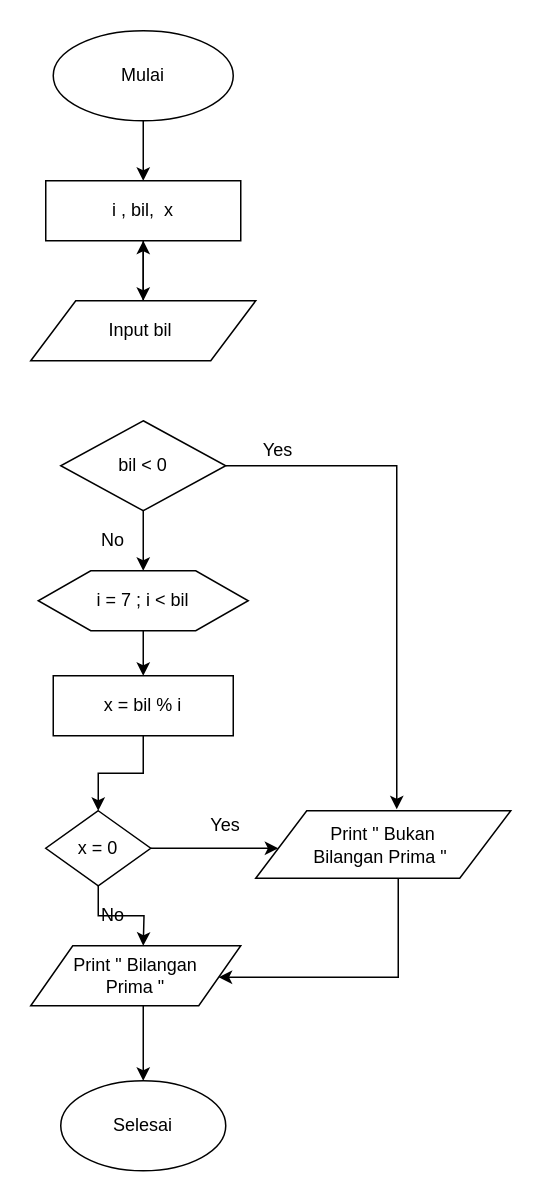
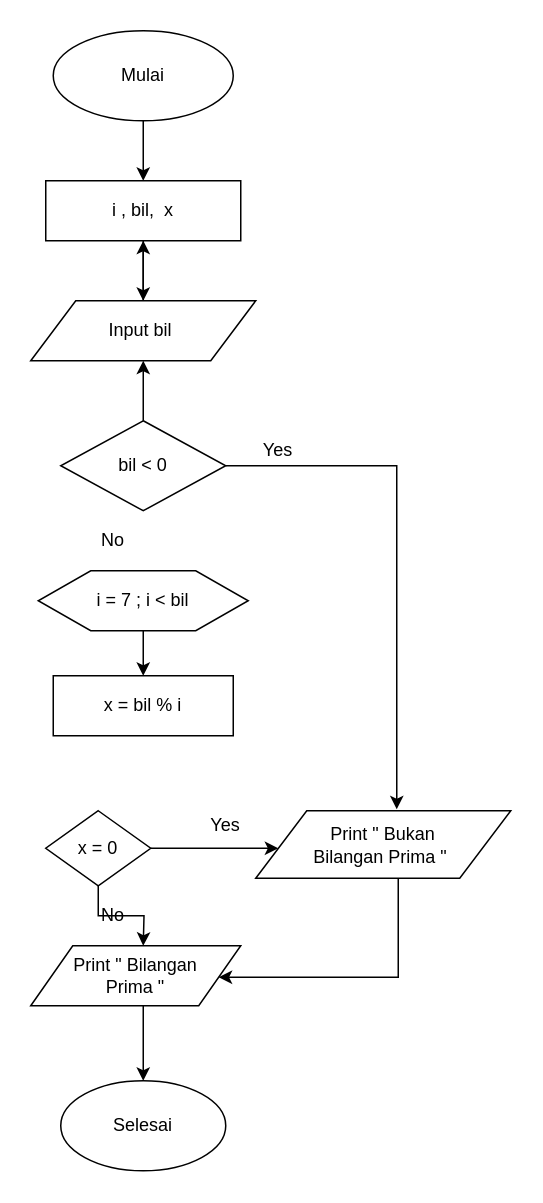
edge "bil < 0" -> "i = 7 ; i < bil": now "bil < 0" -> "Input bil"
edge "x = bil % i" -> "x = 0": removed
